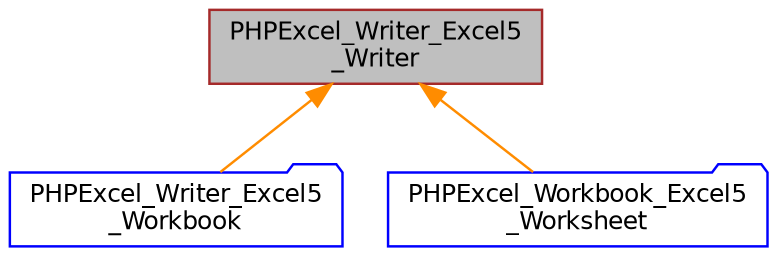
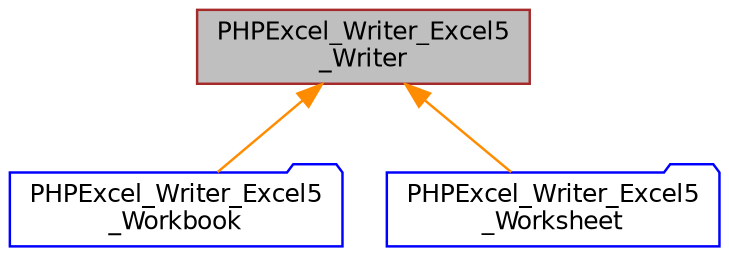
node "PHPExcel_Workbook_Excel5 _Worksheet": label "PHPExcel_Workbook_Excel5 _Worksheet" -> "PHPExcel_Writer_Excel5 _Worksheet"
